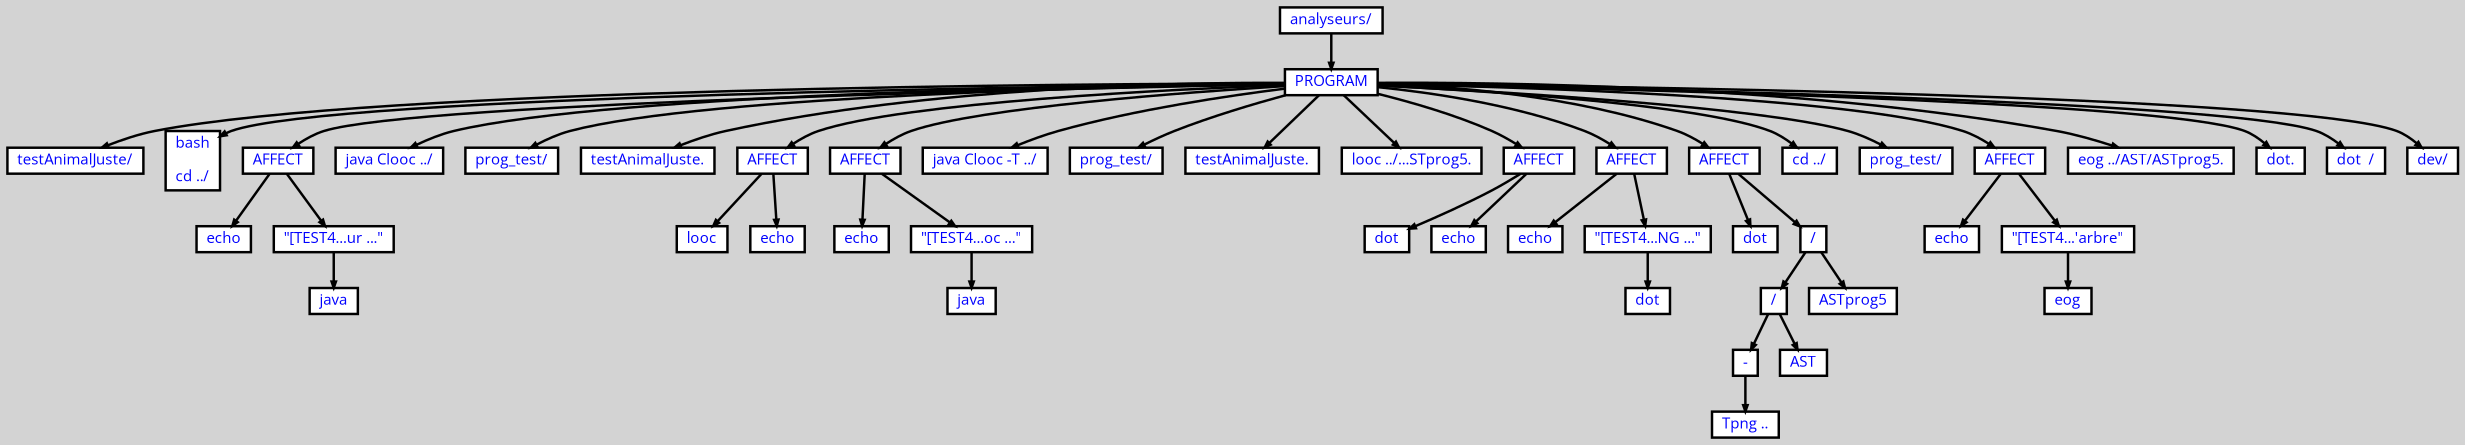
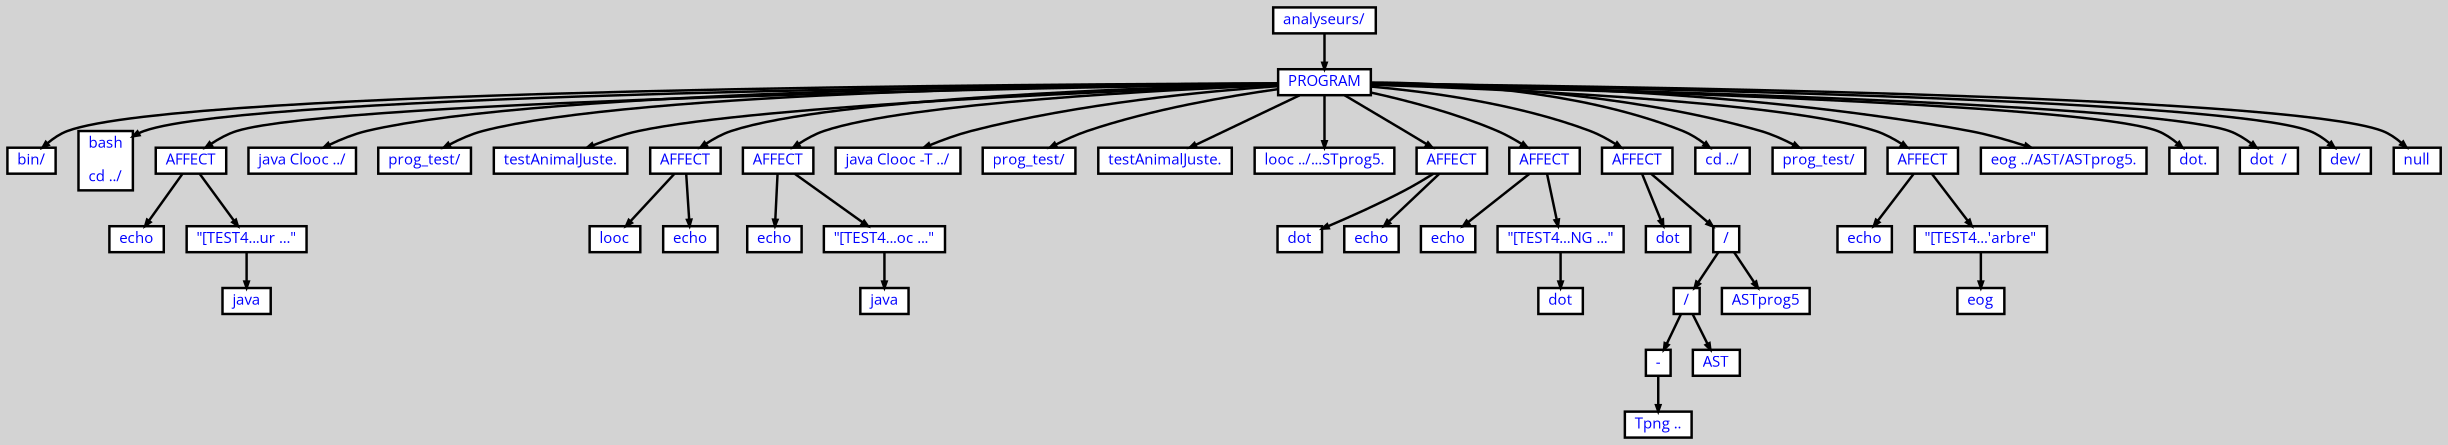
node "testAnimalJuste/": label "testAnimalJuste/" -> "bin/"
node "null": added
